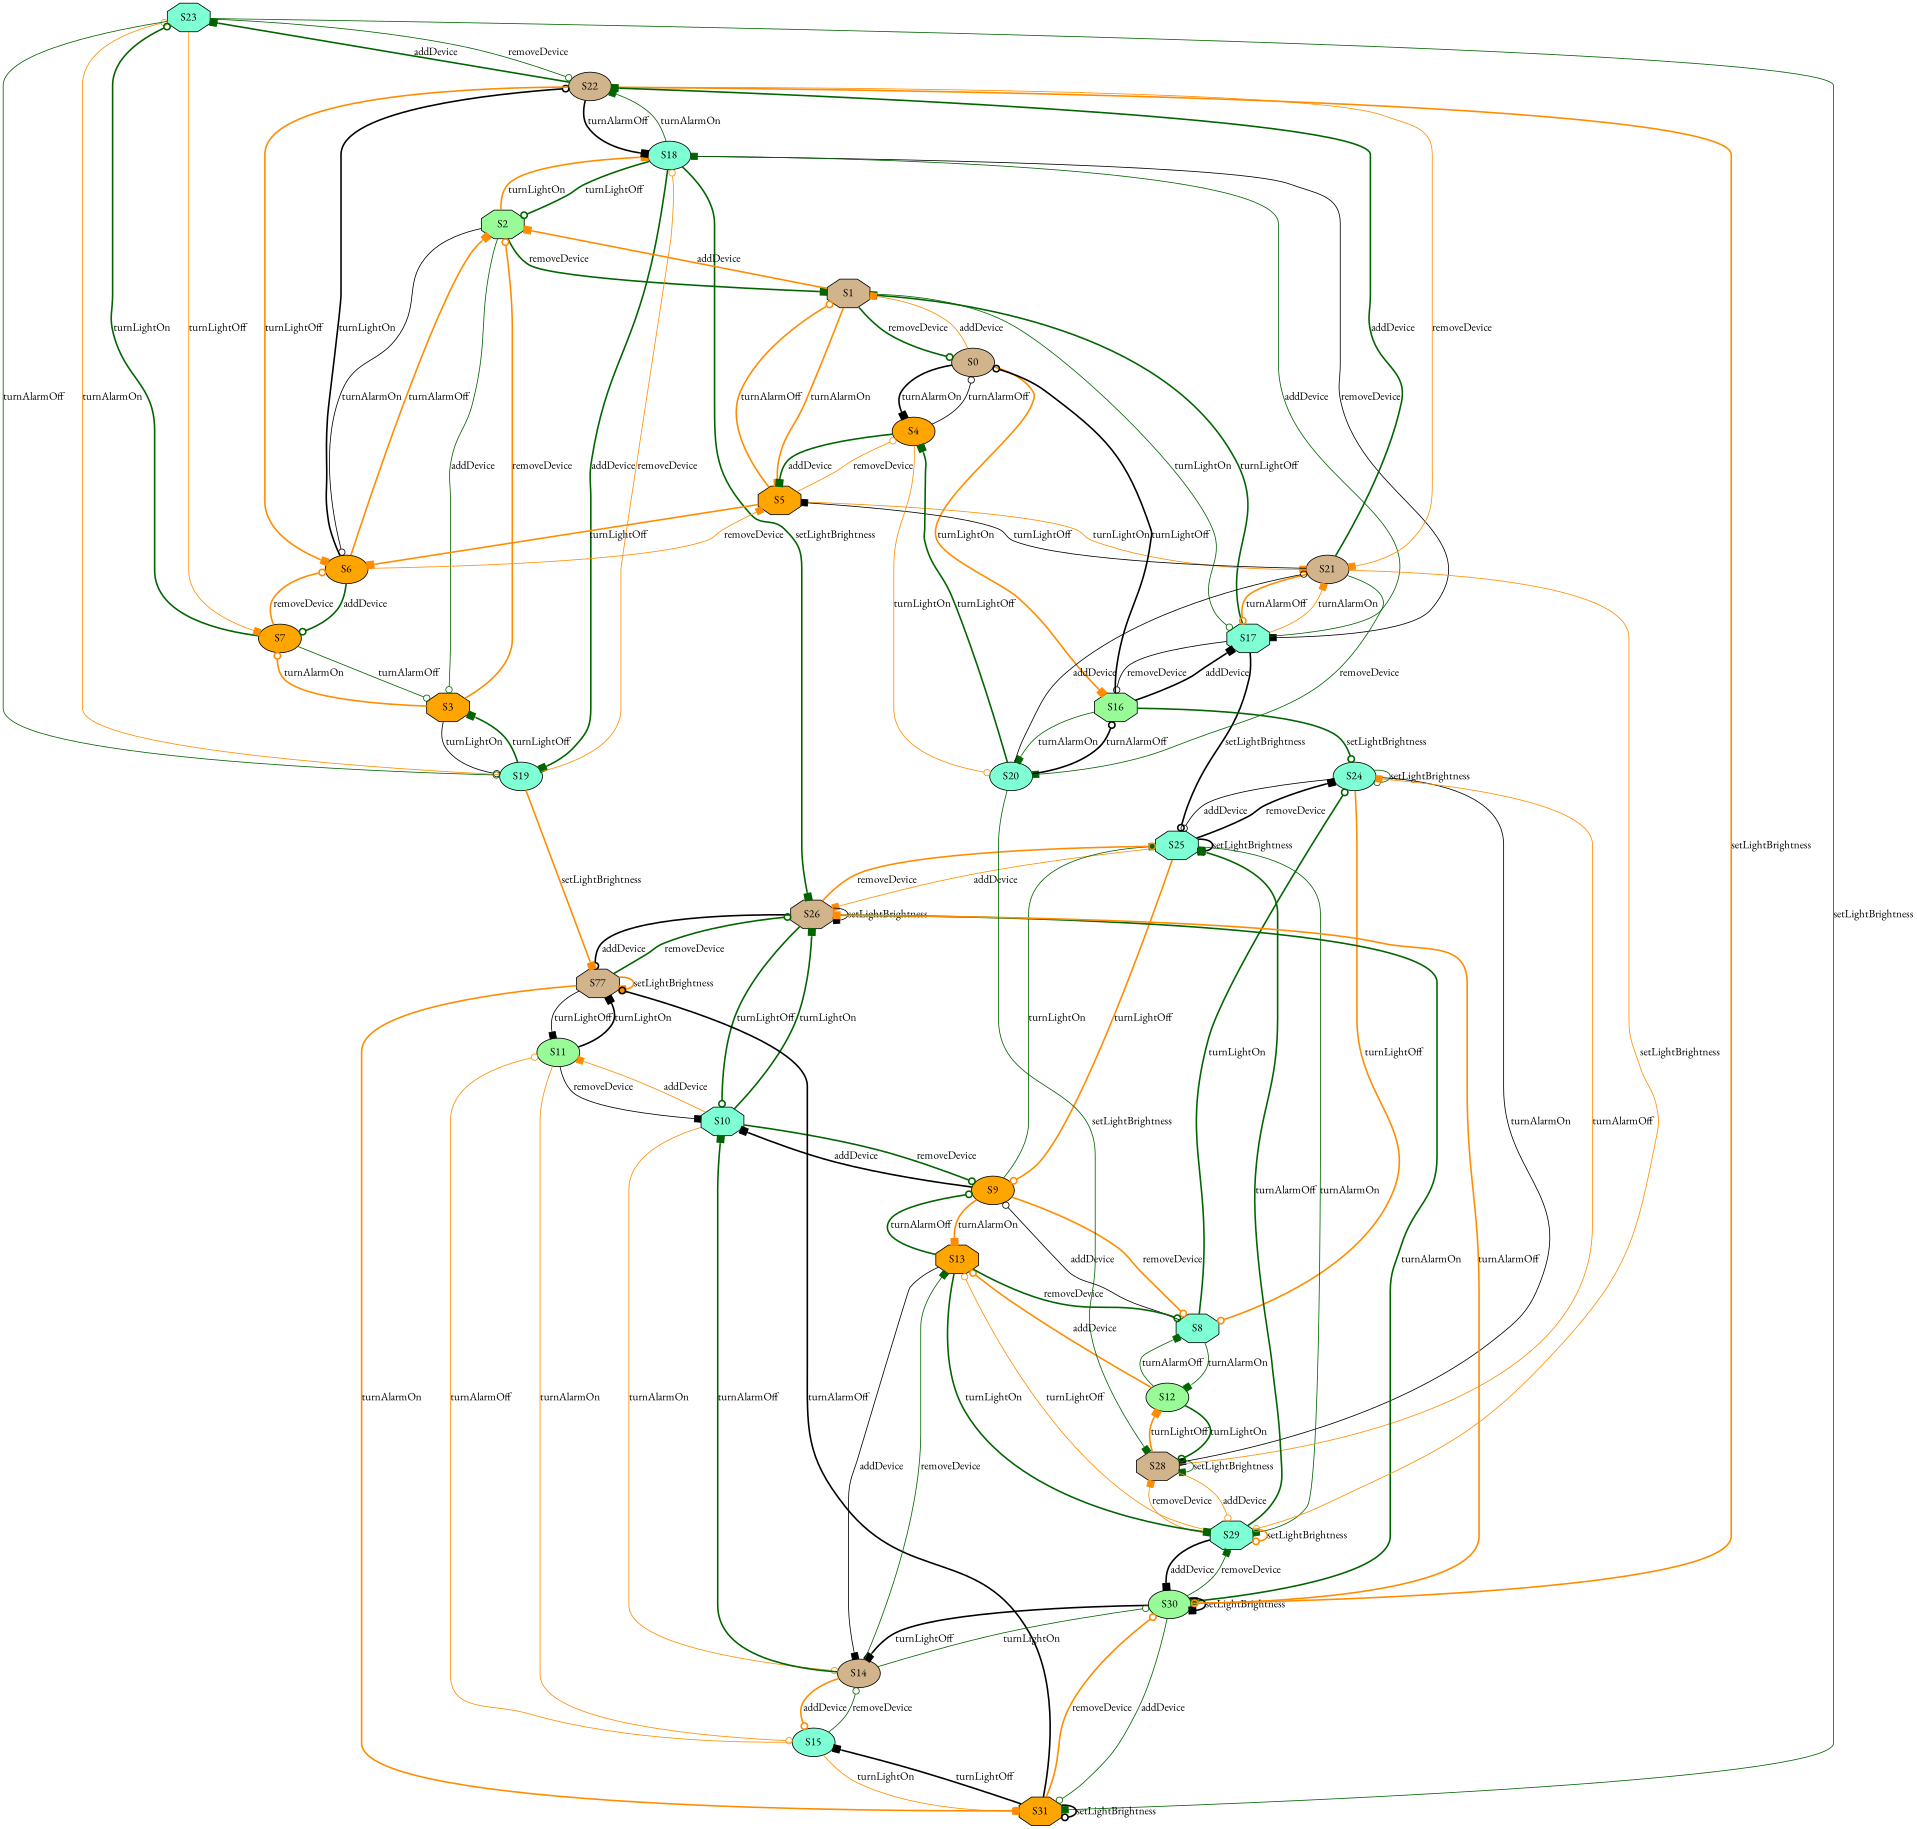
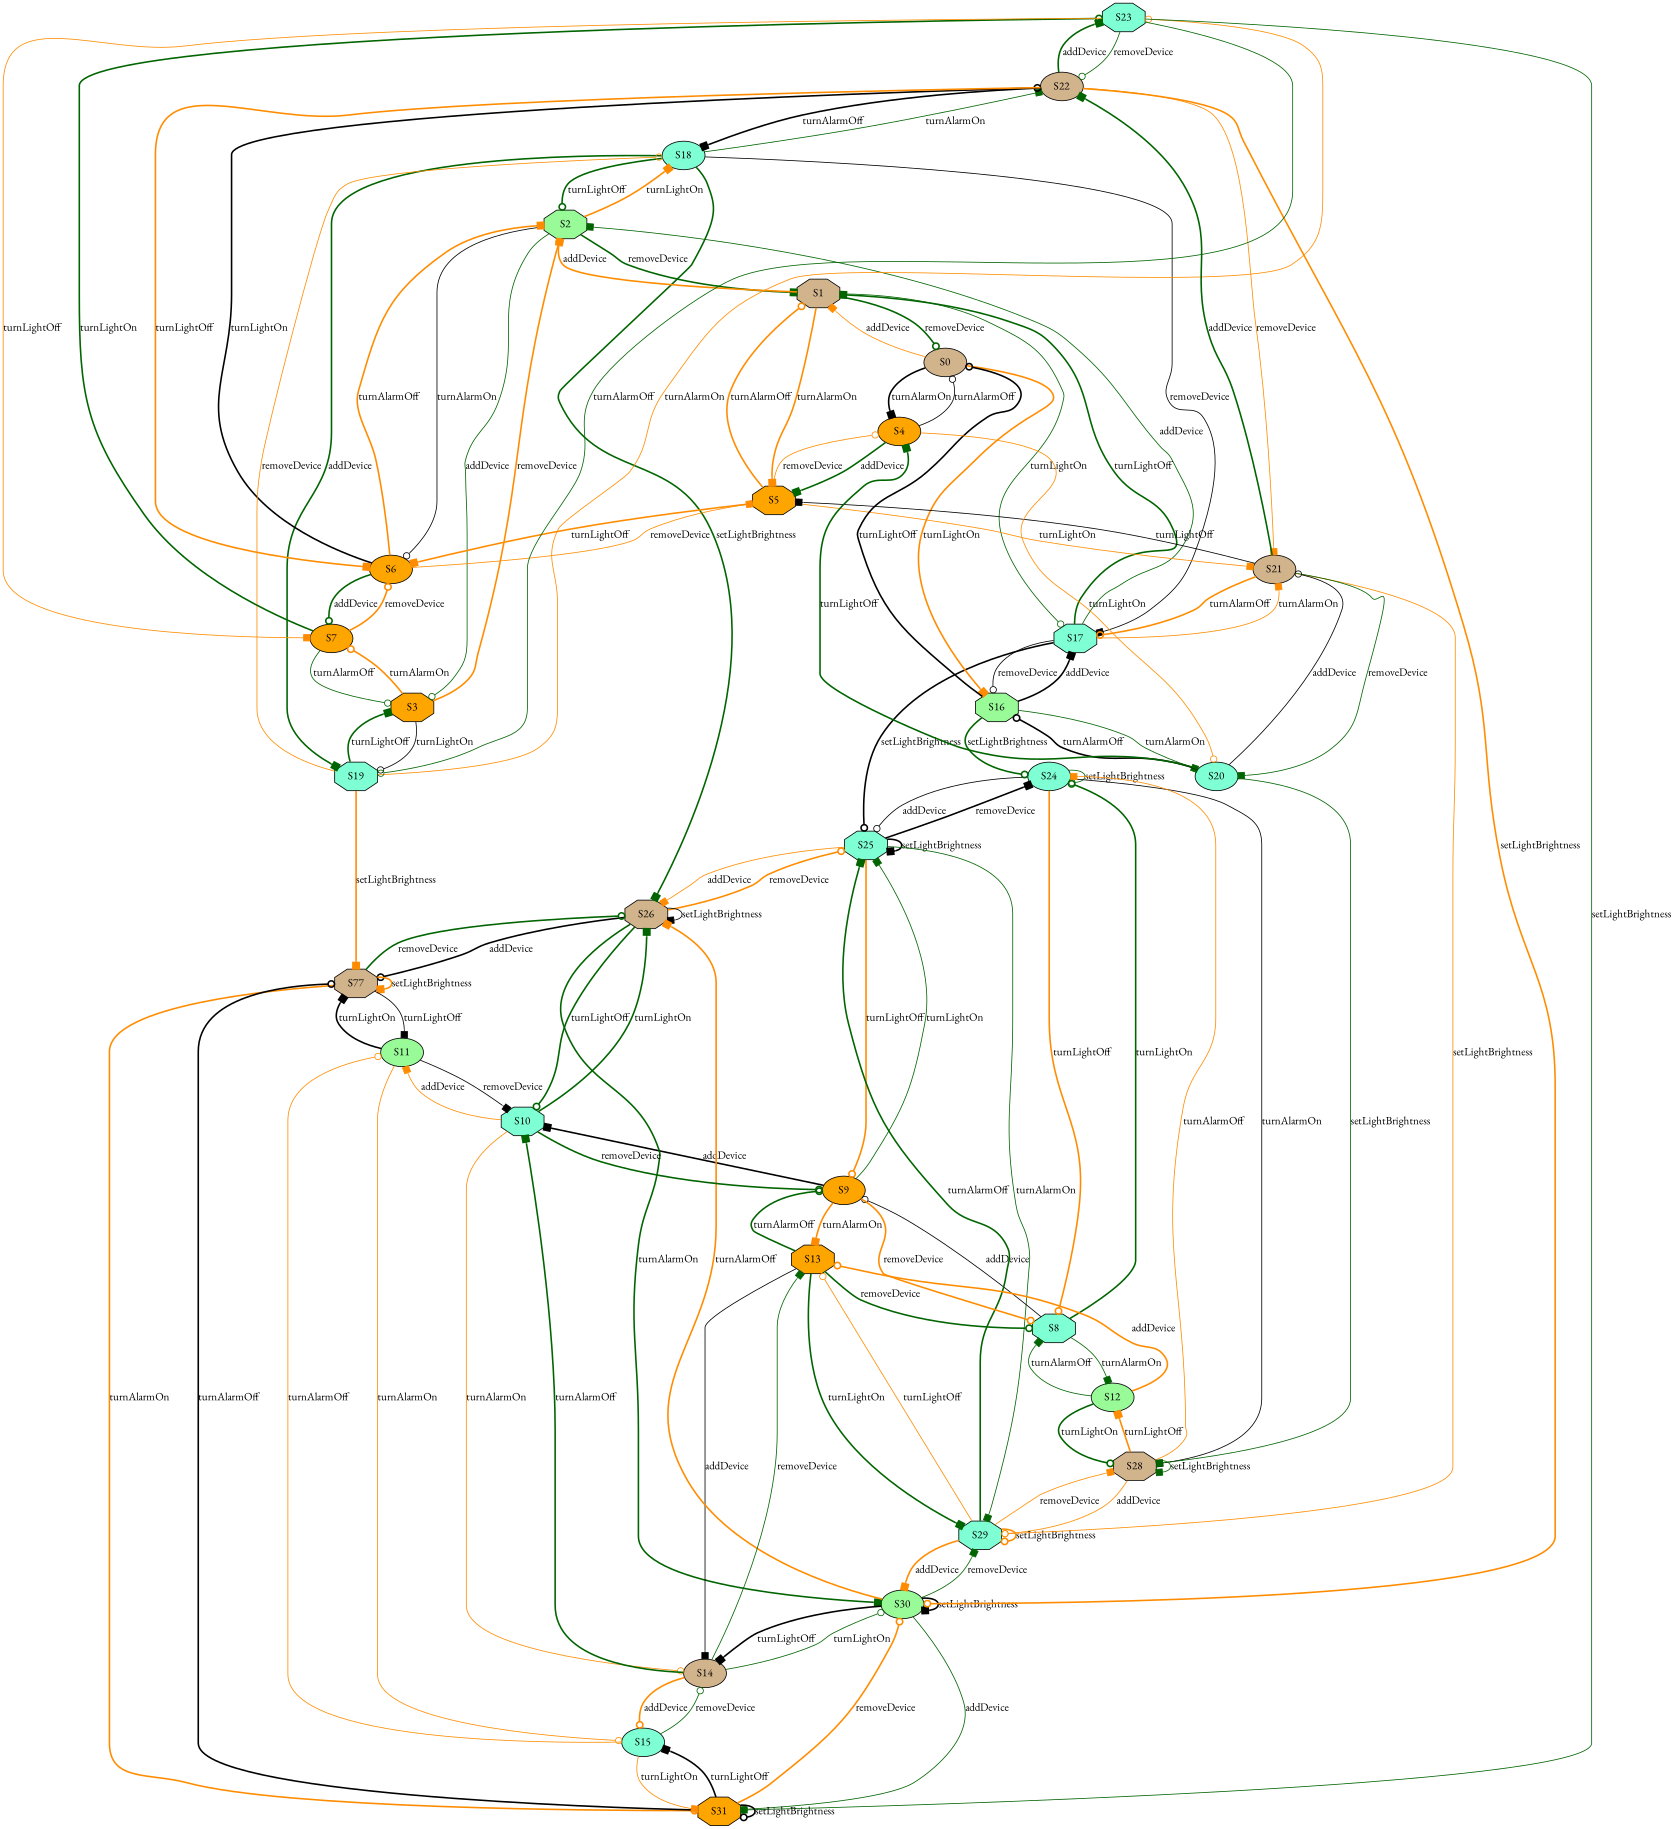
edge "S17" -> "S18": now "S17" -> "S2"
node "S19": shape ellipse -> octagon
edge "S29" -> "S30": color black -> darkorange
